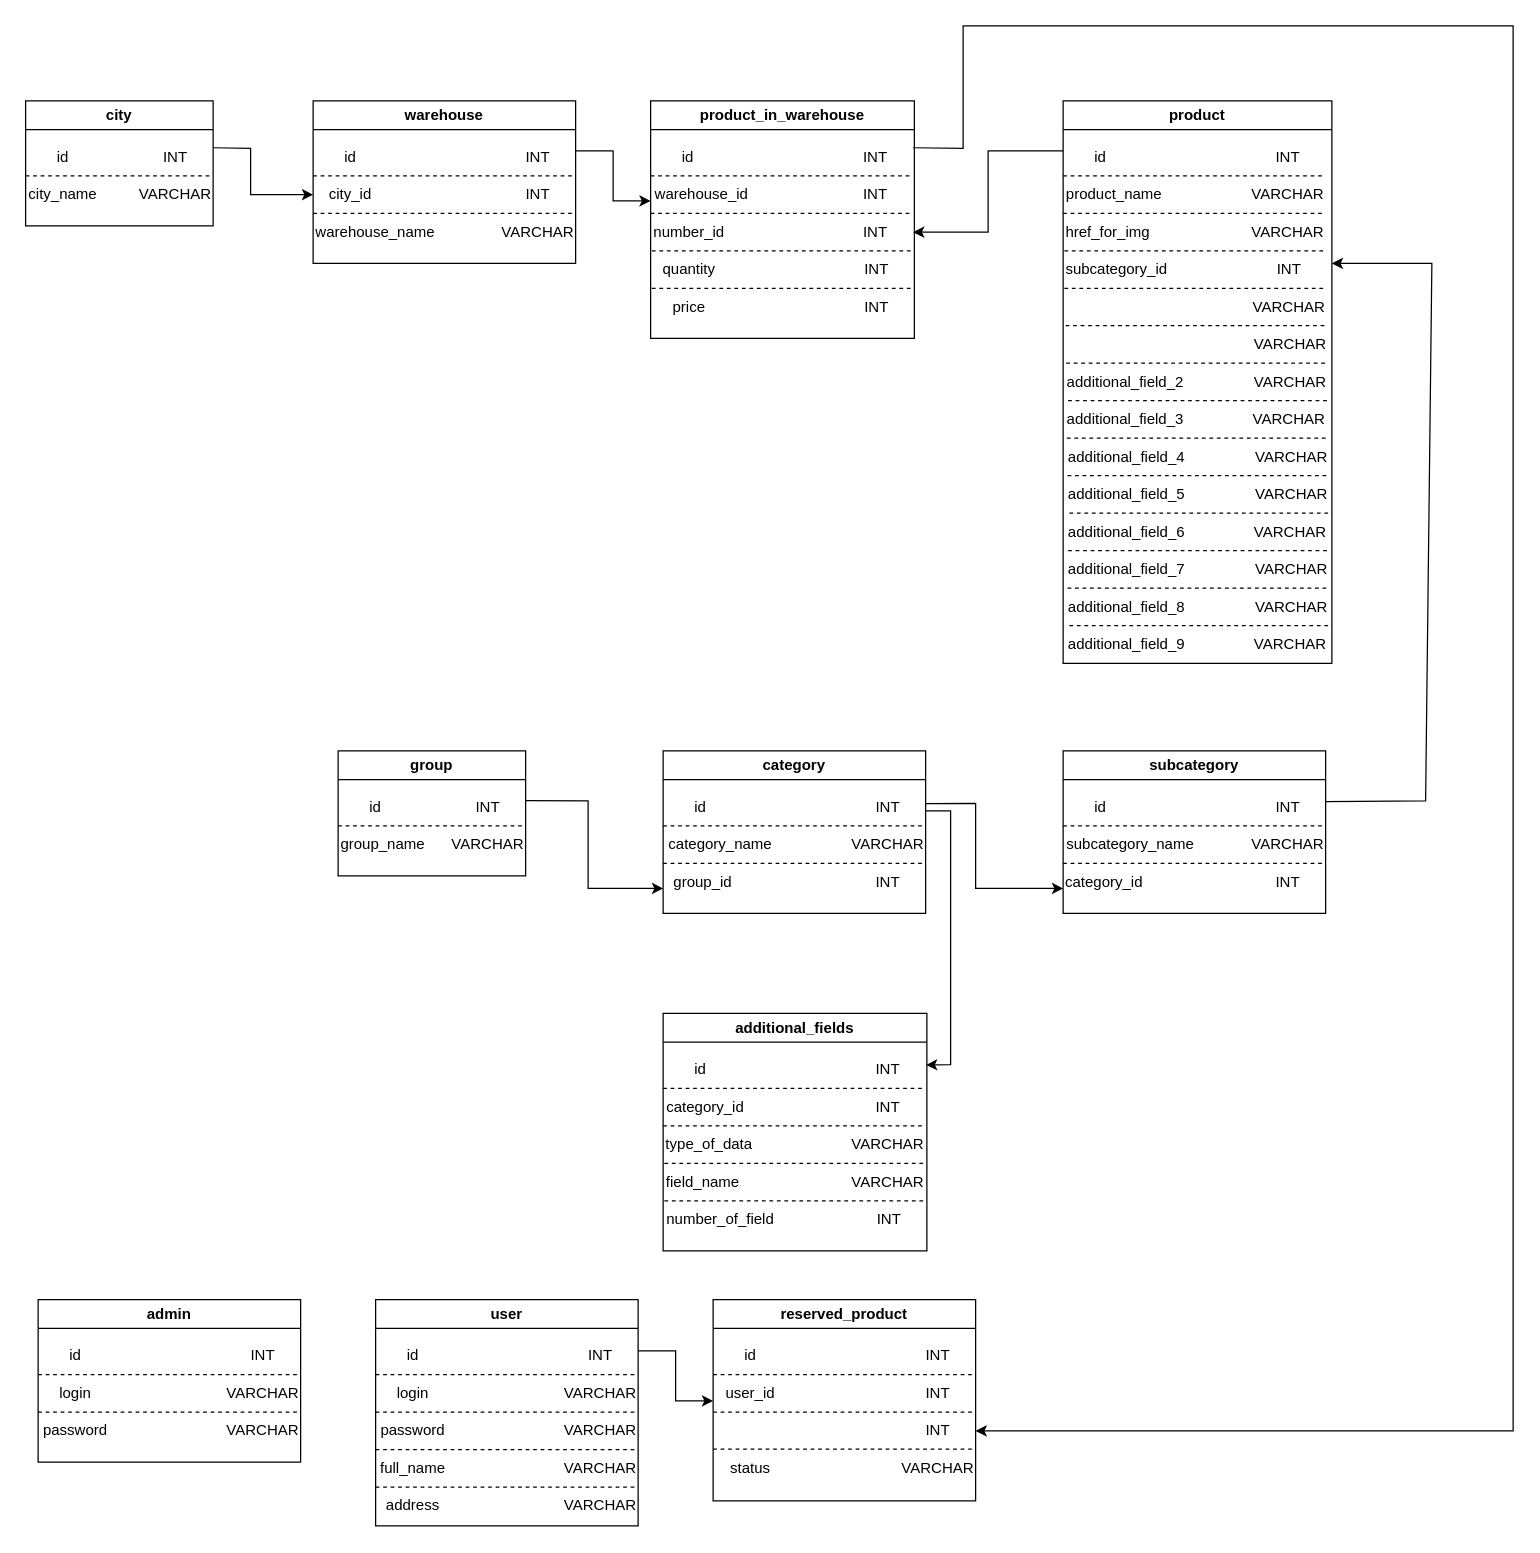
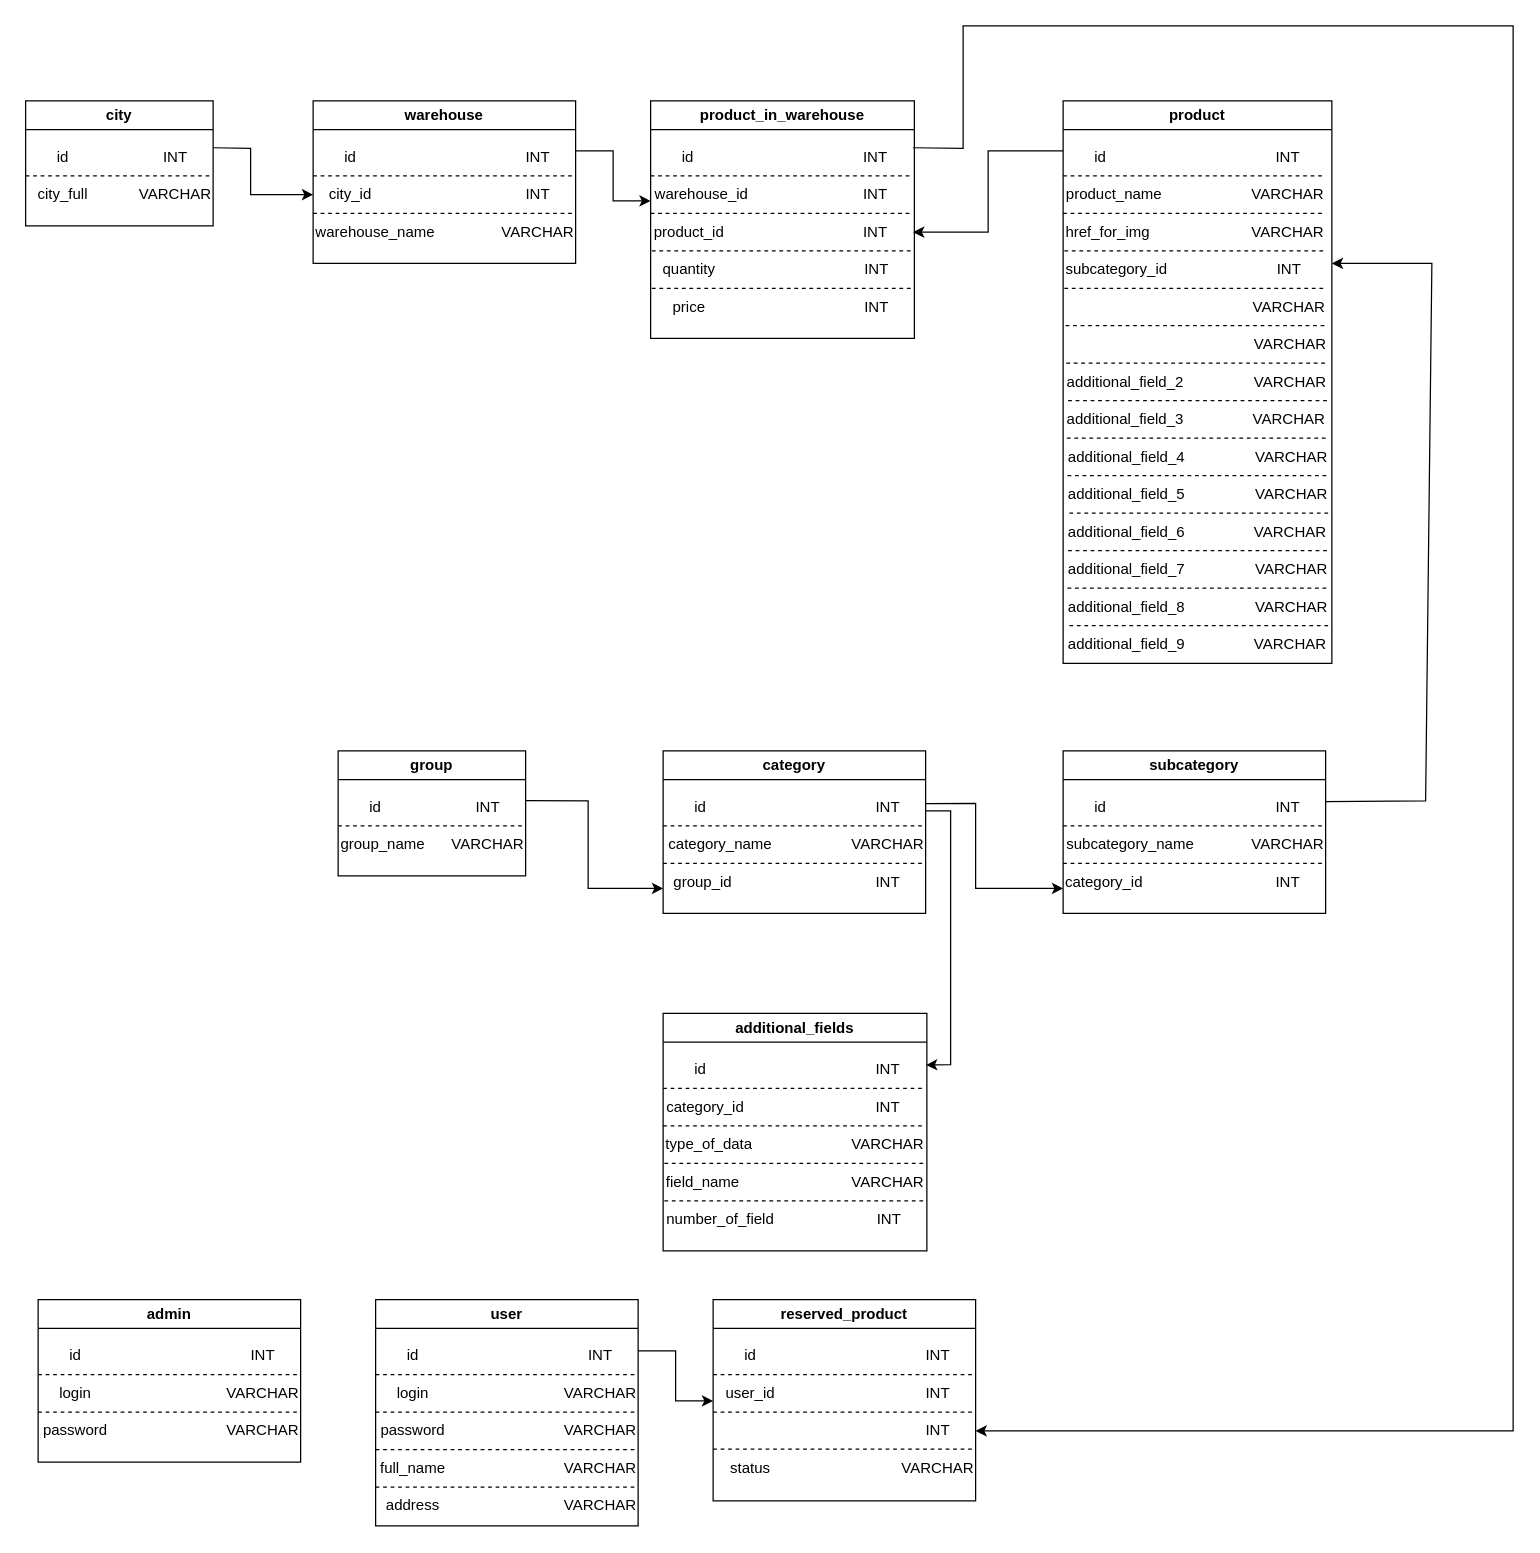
node "city_name": label "city_name" -> "city_full"
node "number_id": label "number_id" -> "product_id"
